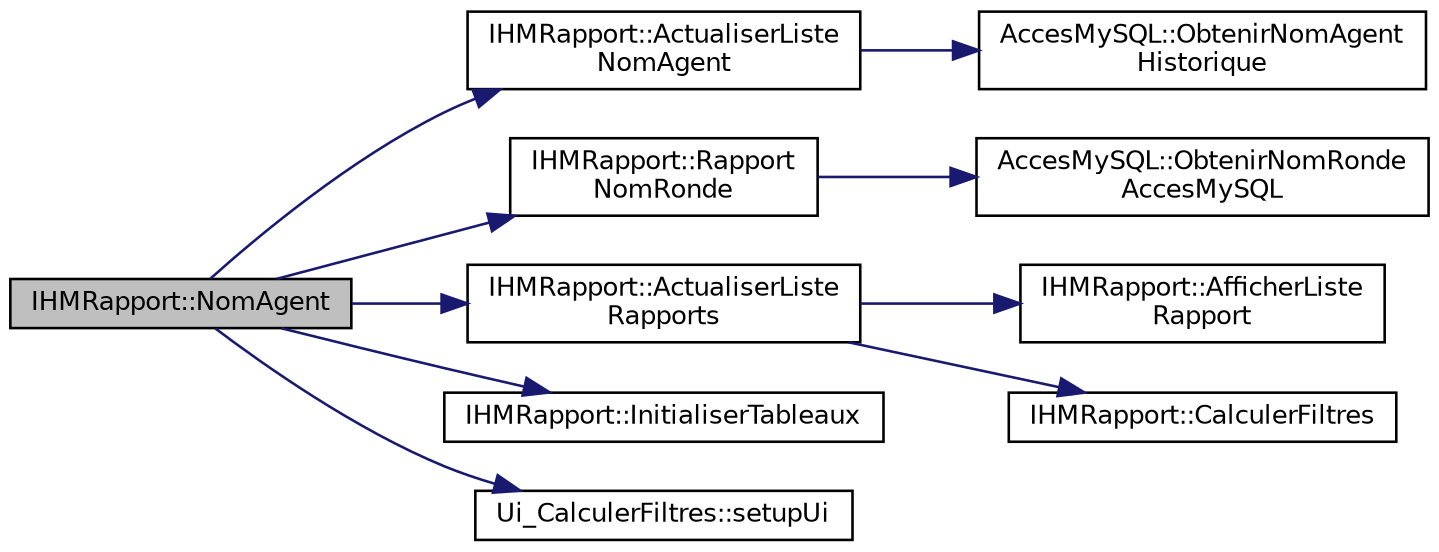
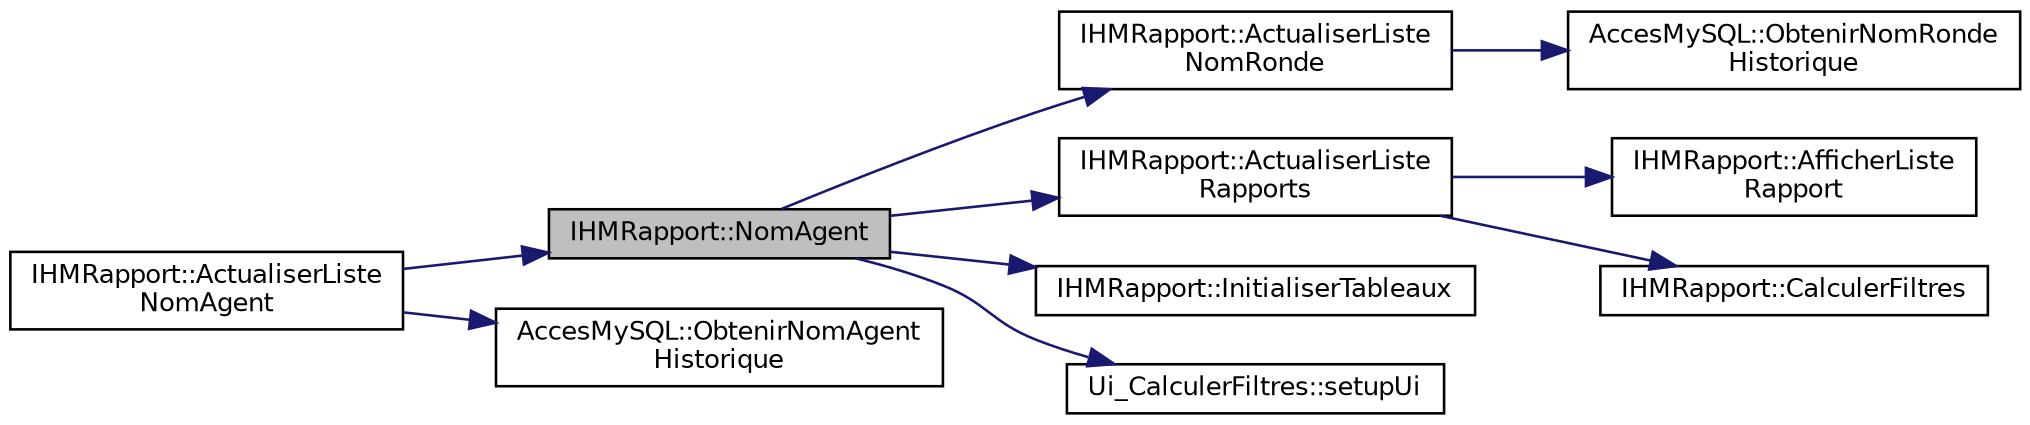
node "IHMRapport::Rapport NomRonde": label "IHMRapport::Rapport NomRonde" -> "IHMRapport::ActualiserListe NomRonde"
node "AccesMySQL::ObtenirNomRonde AccesMySQL": label "AccesMySQL::ObtenirNomRonde AccesMySQL" -> "AccesMySQL::ObtenirNomRonde Historique"
edge "IHMRapport::NomAgent" -> "IHMRapport::ActualiserListe NomAgent": reversed
